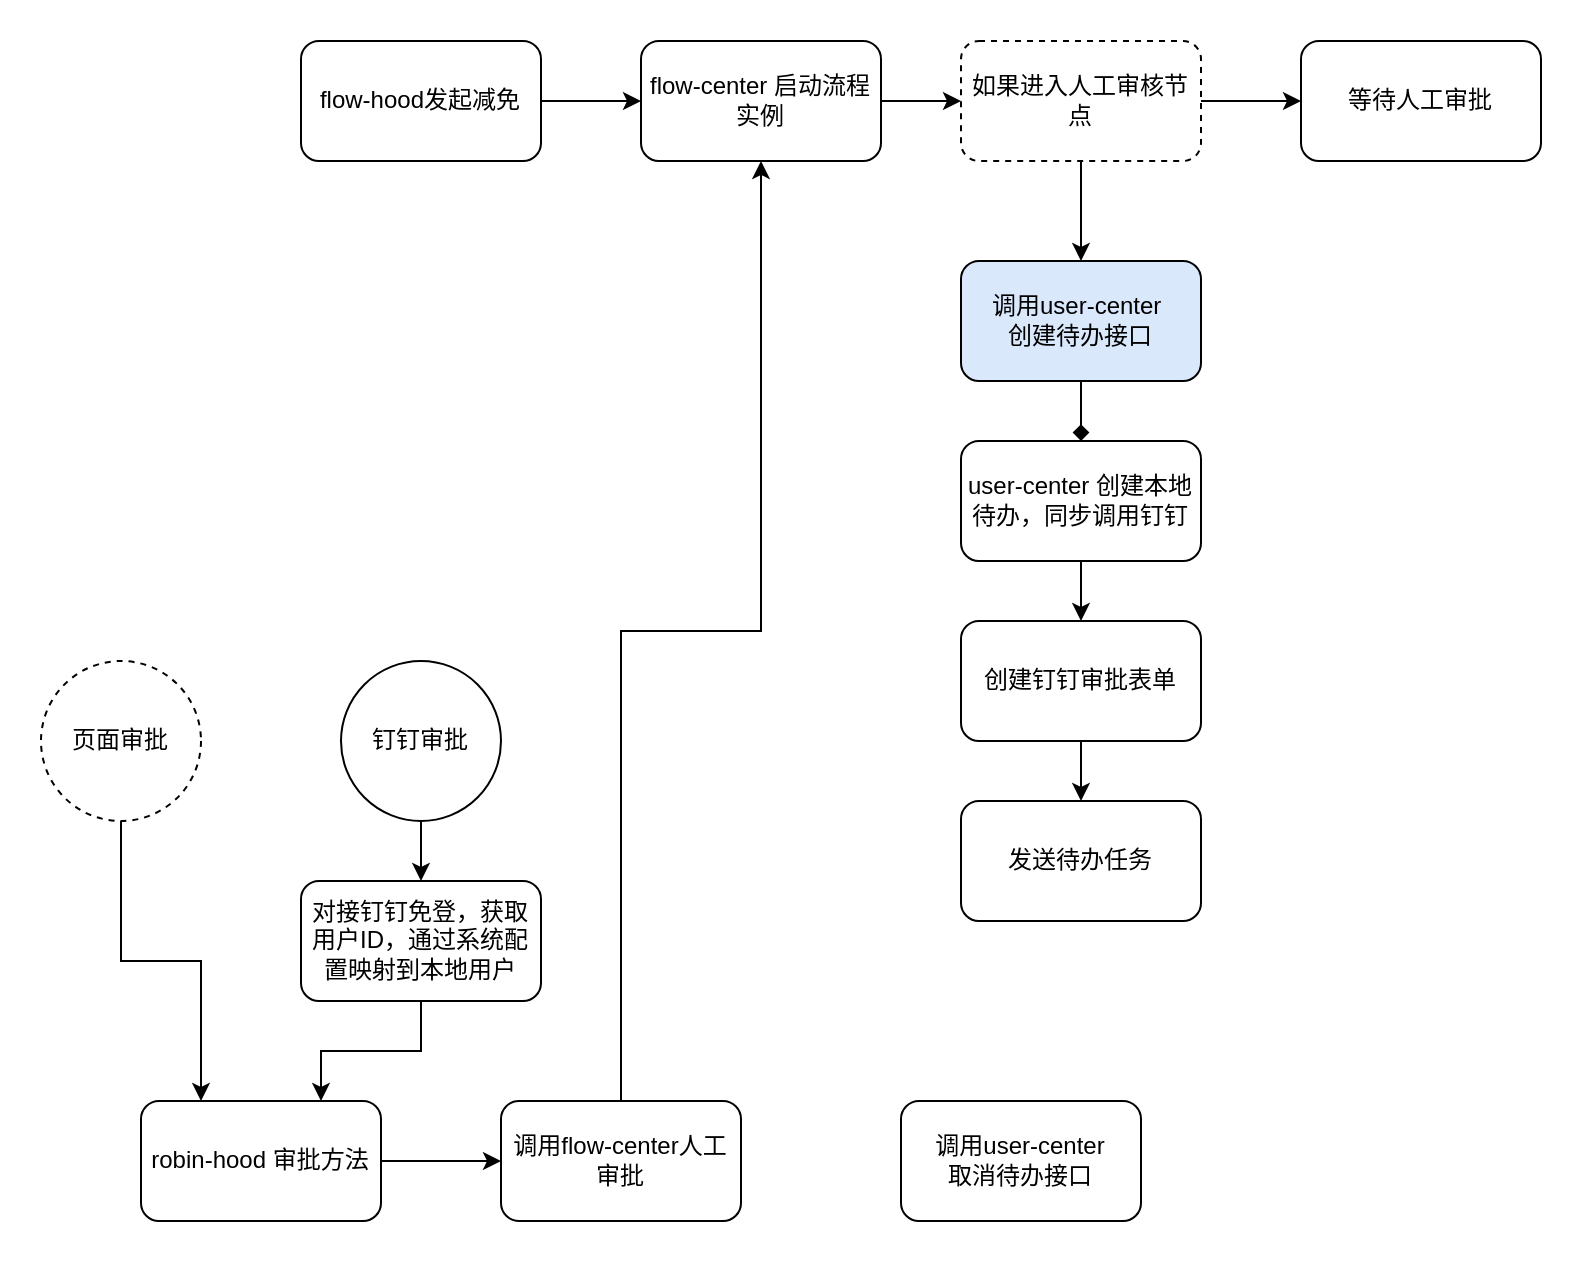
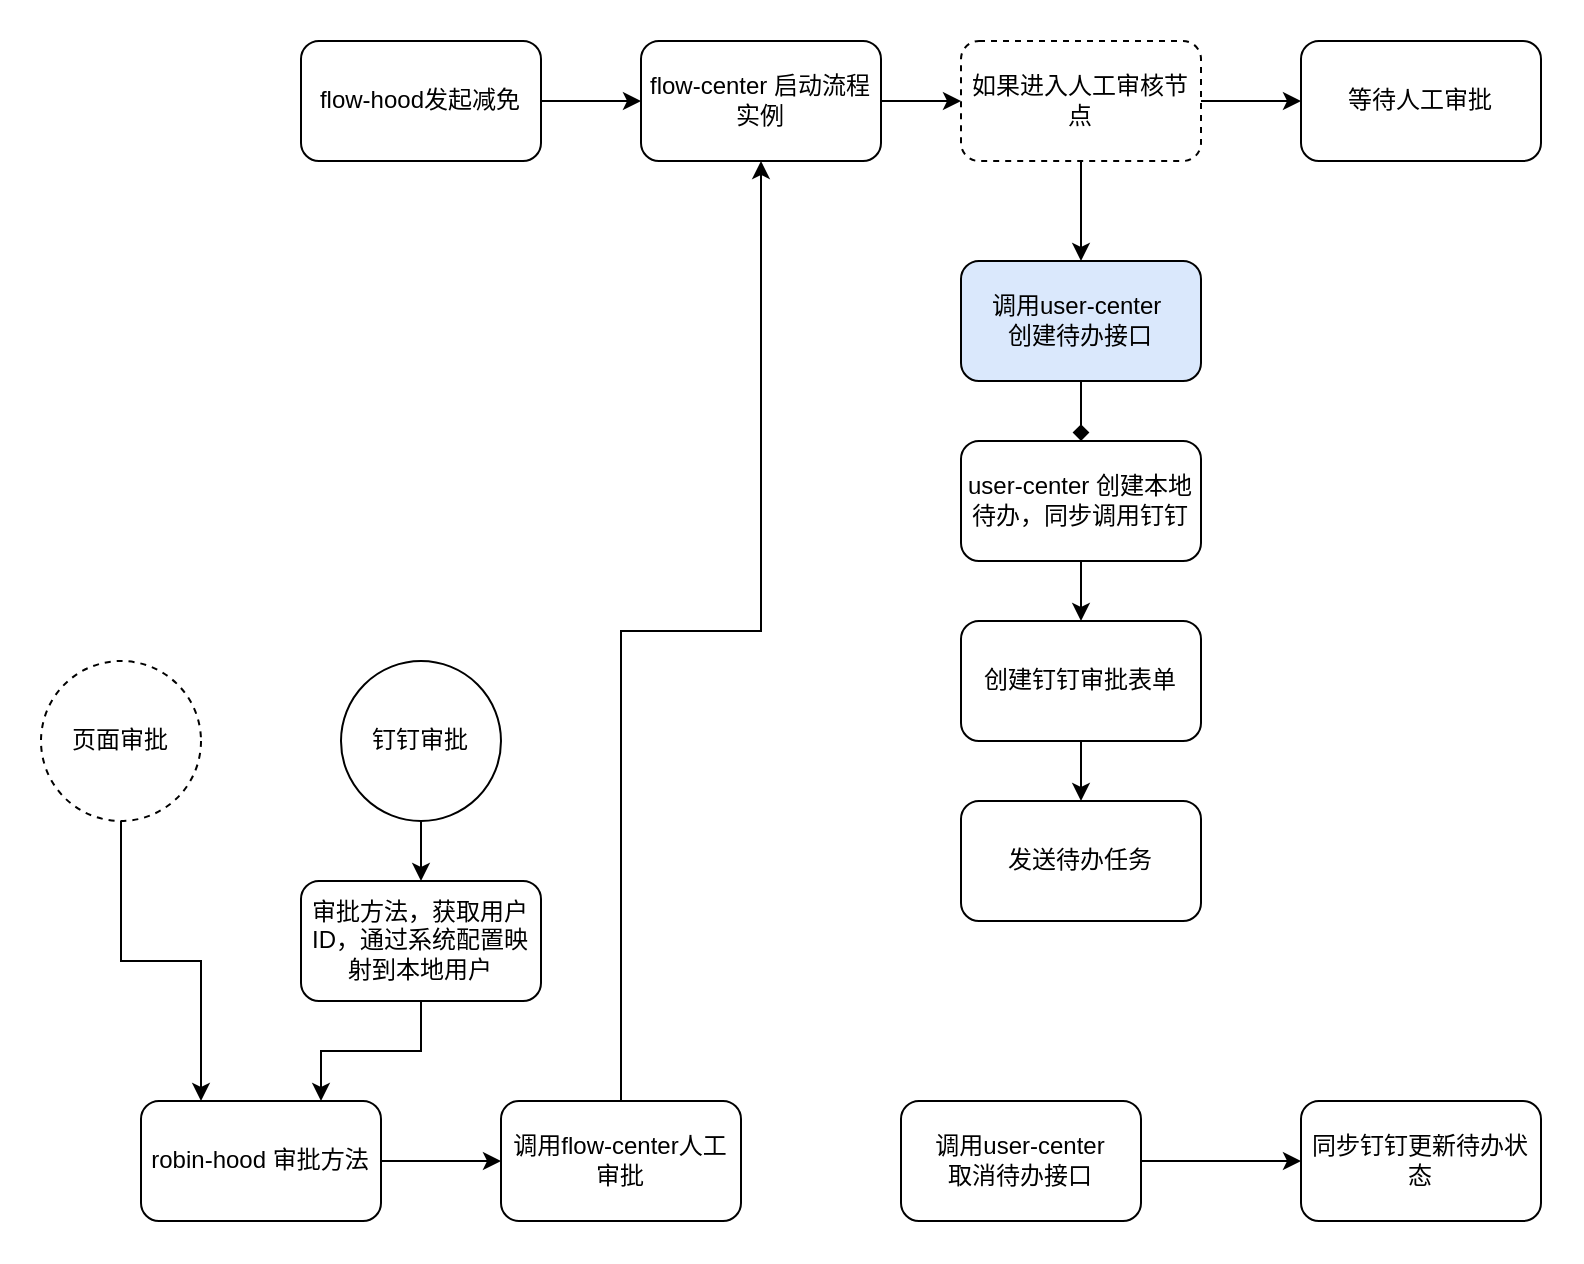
node "对接钉钉免登，获取用户ID，通过系统配置映射到本地用户": label "对接钉钉免登，获取用户ID，通过系统配置映射到本地用户" -> "审批方法，获取用户ID，通过系统配置映射到本地用户"
edge "调用user-center 取消待办接口" -> "同步钉钉更新待办状态": added
node "同步钉钉更新待办状态": added
